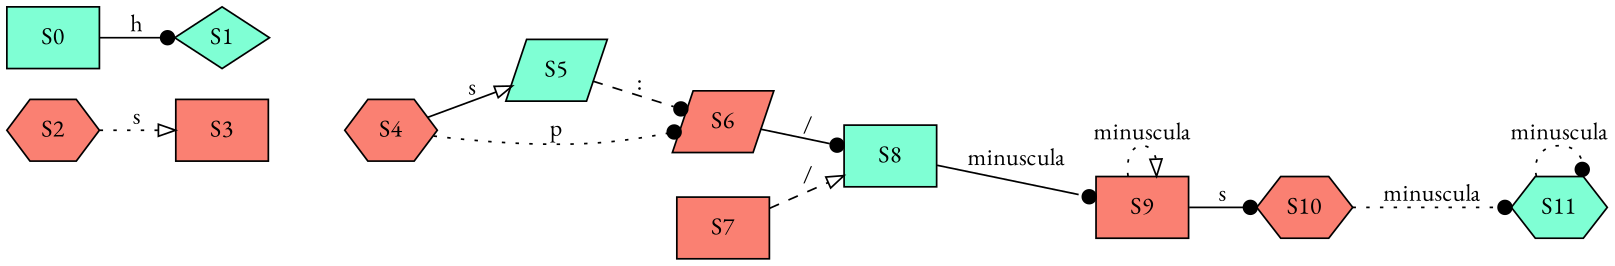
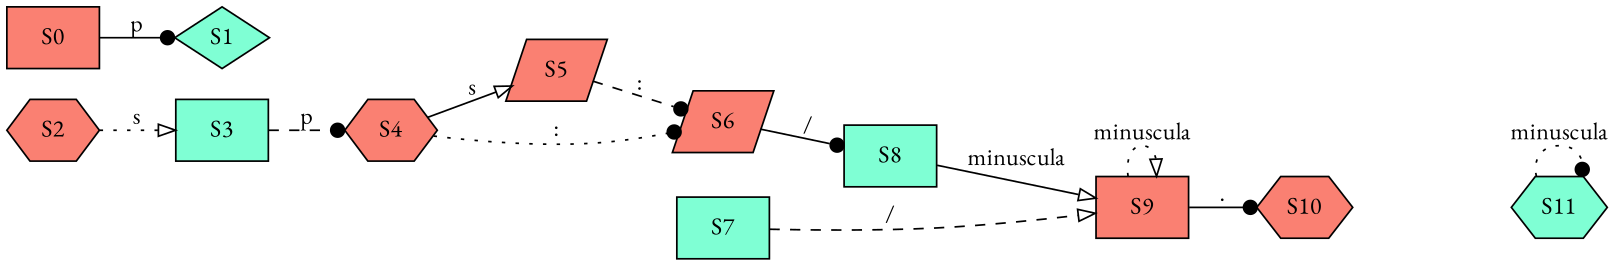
edge "S0" -> "S1": label "h" -> "p"
node "S0": fillcolor aquamarine -> salmon
node "S5": fillcolor aquamarine -> salmon
edge "S4" -> "S6": label "p" -> ":"
node "S3": fillcolor salmon -> aquamarine
edge "S3" -> "S4": added, label "p"
edge "S8" -> "S9": arrowhead dot -> onormal
edge "S7" -> "S8": now "S7" -> "S9"
edge "S9" -> "S10": label "s" -> "."
edge "S10" -> "S11": removed, label "minuscula"
node "S7": fillcolor salmon -> aquamarine
